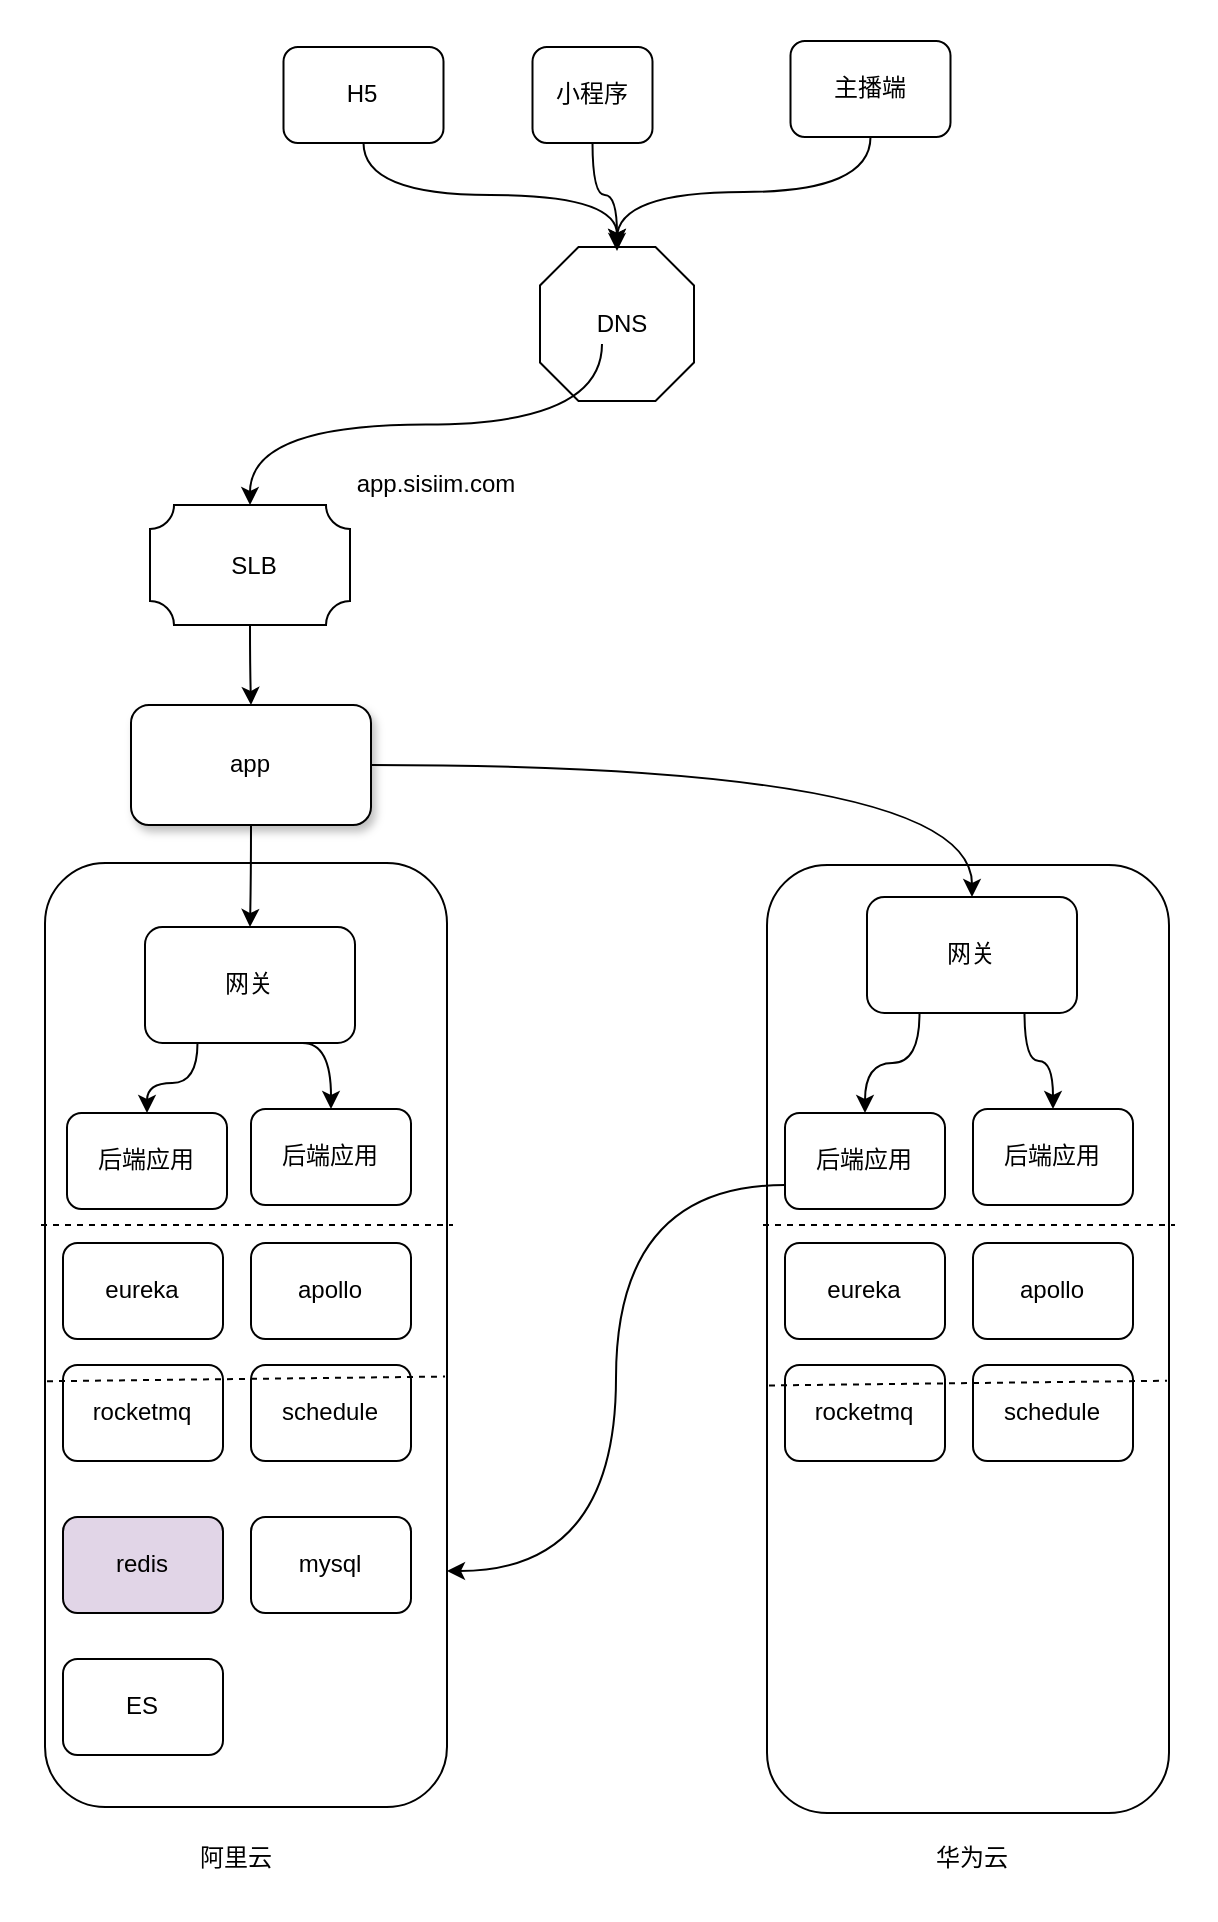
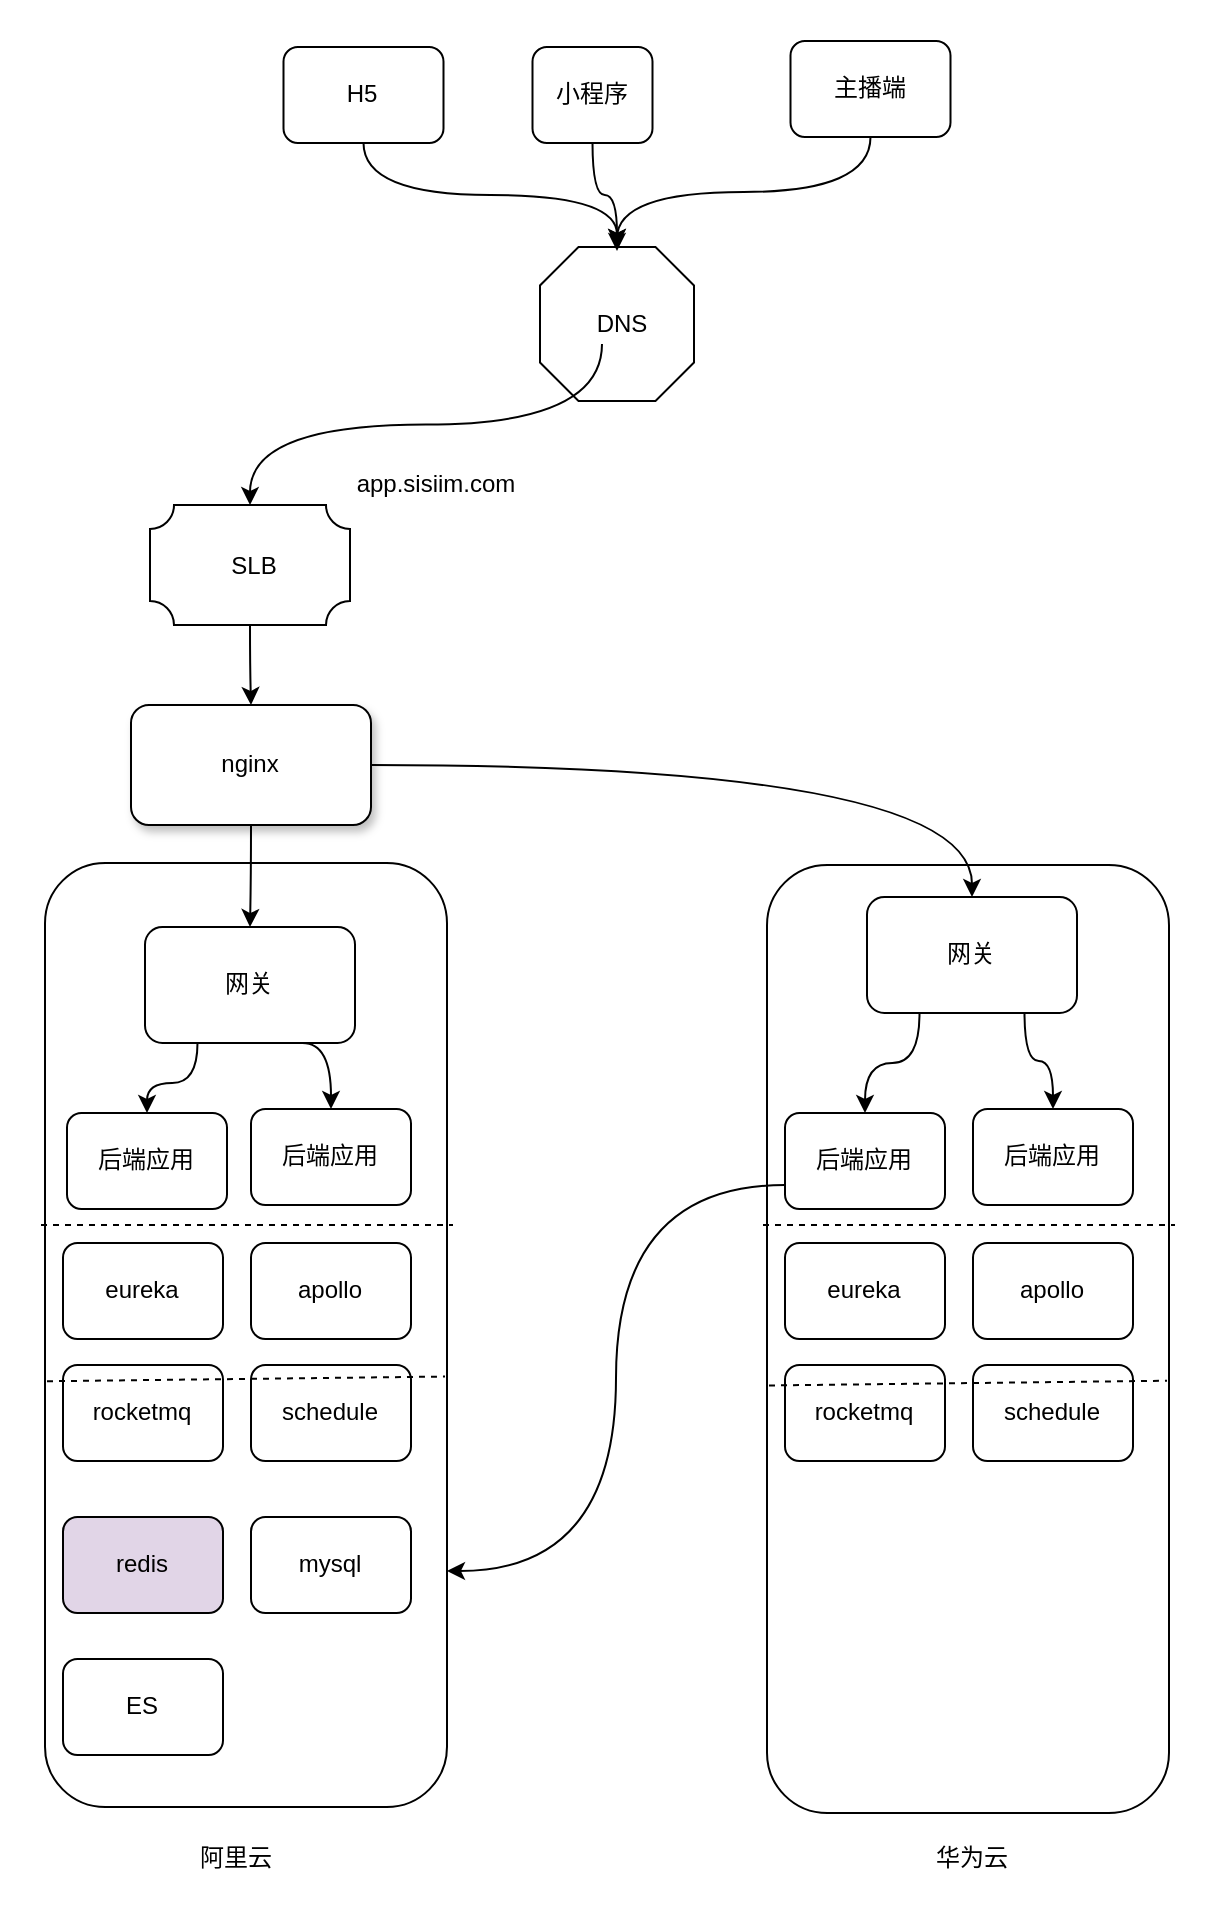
node "app": label "app" -> "nginx"
